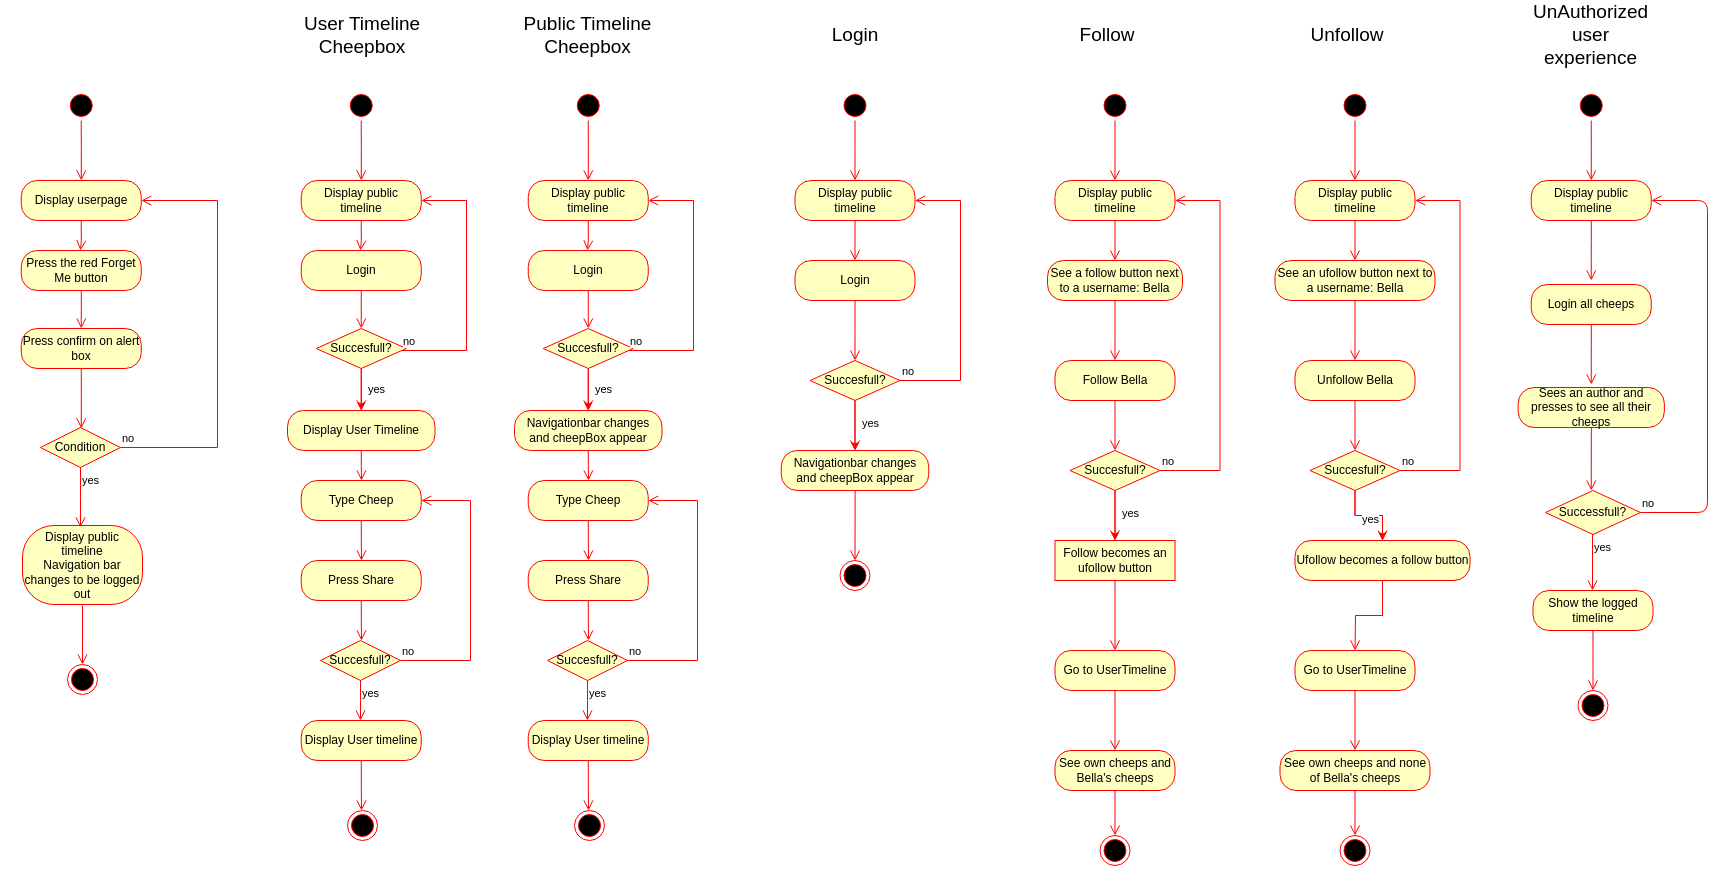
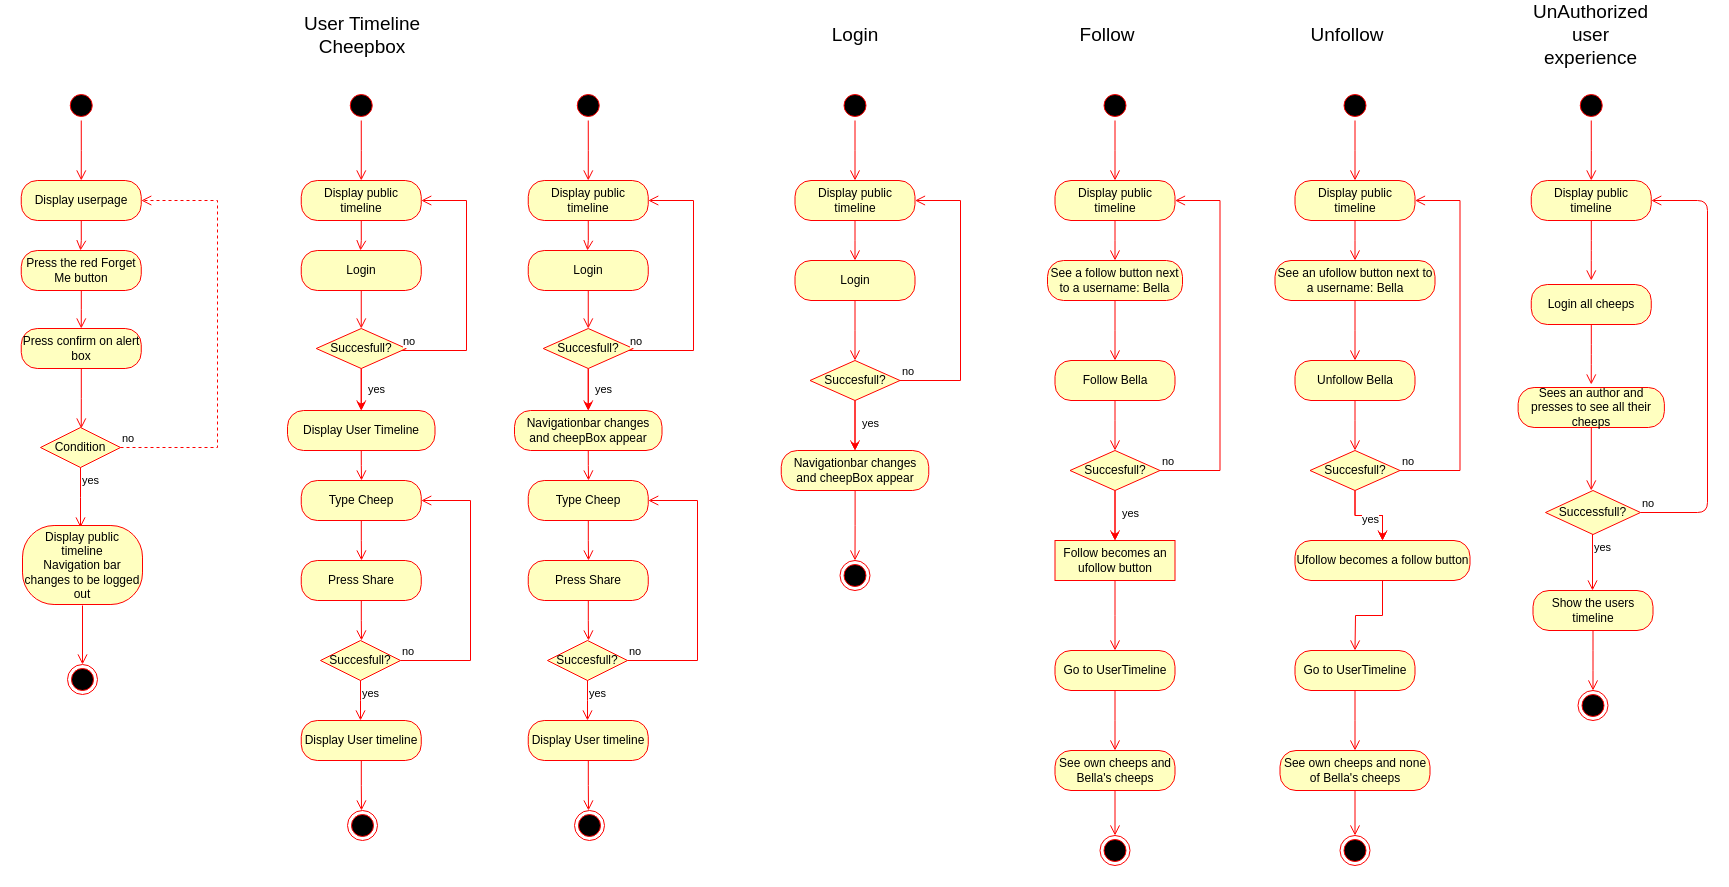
node "Public Timeline Cheepbox": removed
edge "Condition" -> "Display userpage": style solid -> dashed
node "Show the logged timeline": label "Show the logged timeline" -> "Show the users timeline"
